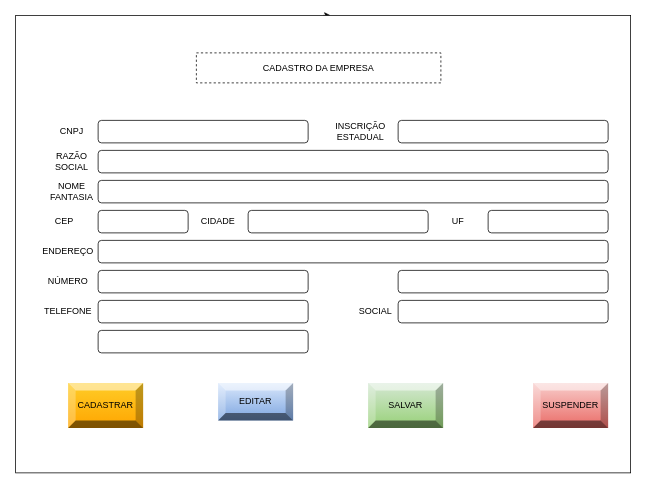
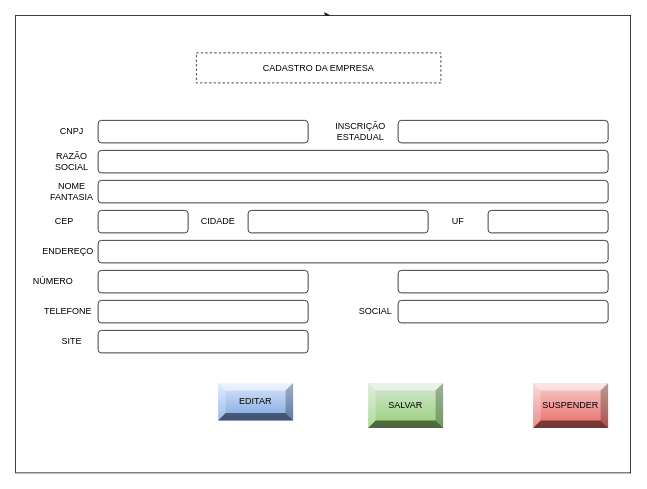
node "NÚMERO": moved (68, 282) -> (53, 282)
node "SITE": added
node "CADASTRAR": removed
